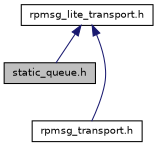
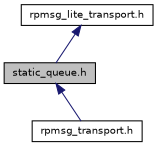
edge "rpmsg_transport.h" -> "rpmsg_lite_transport.h": now "rpmsg_transport.h" -> "static_queue.h"
